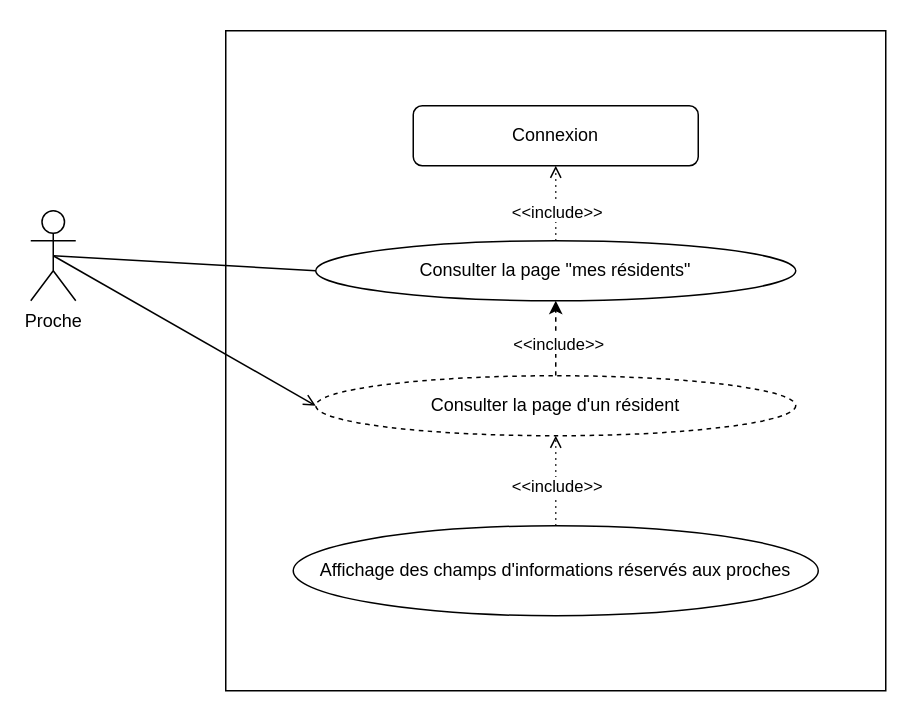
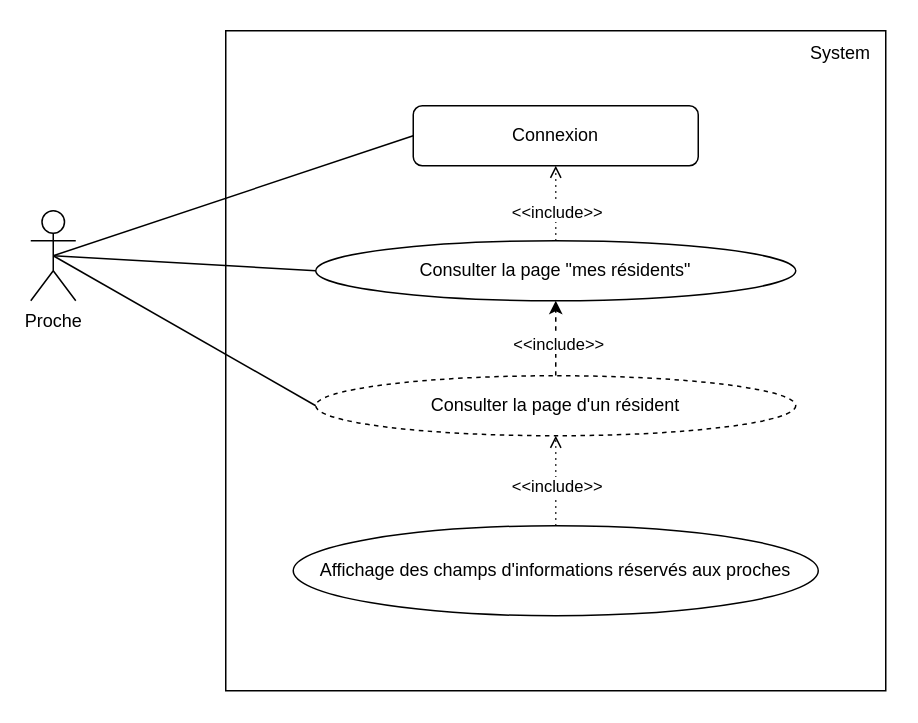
node "System": added
edge "Connexion" -- "Proche": added
edge "Proche" -> "Consulter la page d'un résident": arrowhead open -> none
